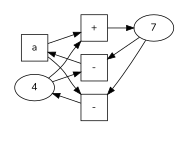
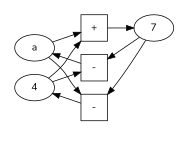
node "a": shape square -> ellipse
